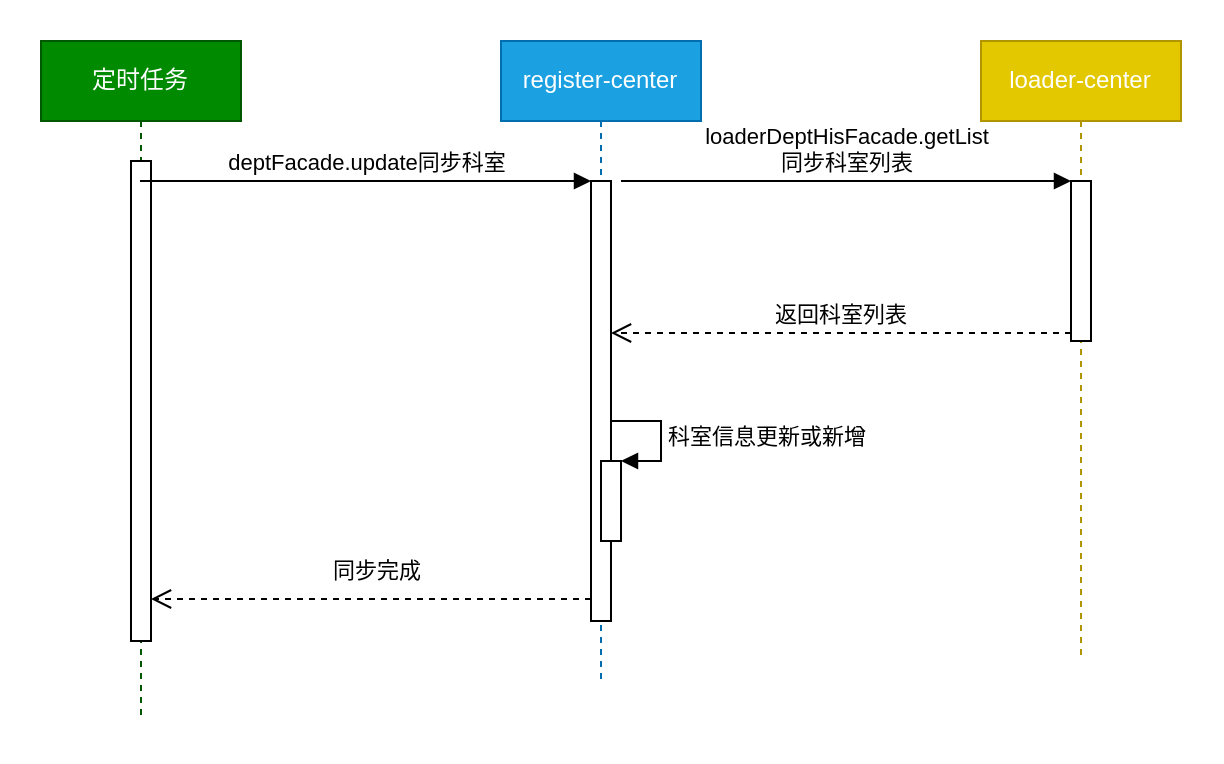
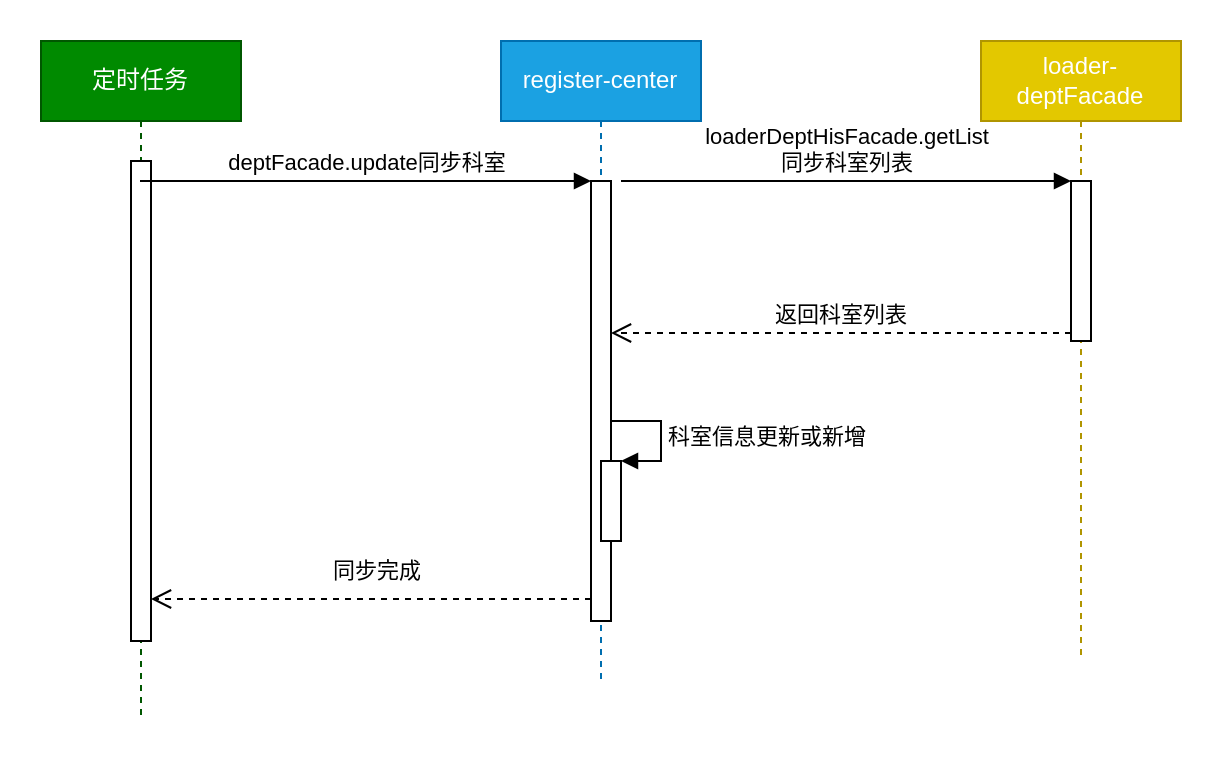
node "loader-center": label "loader-center" -> "loader-deptFacade"
